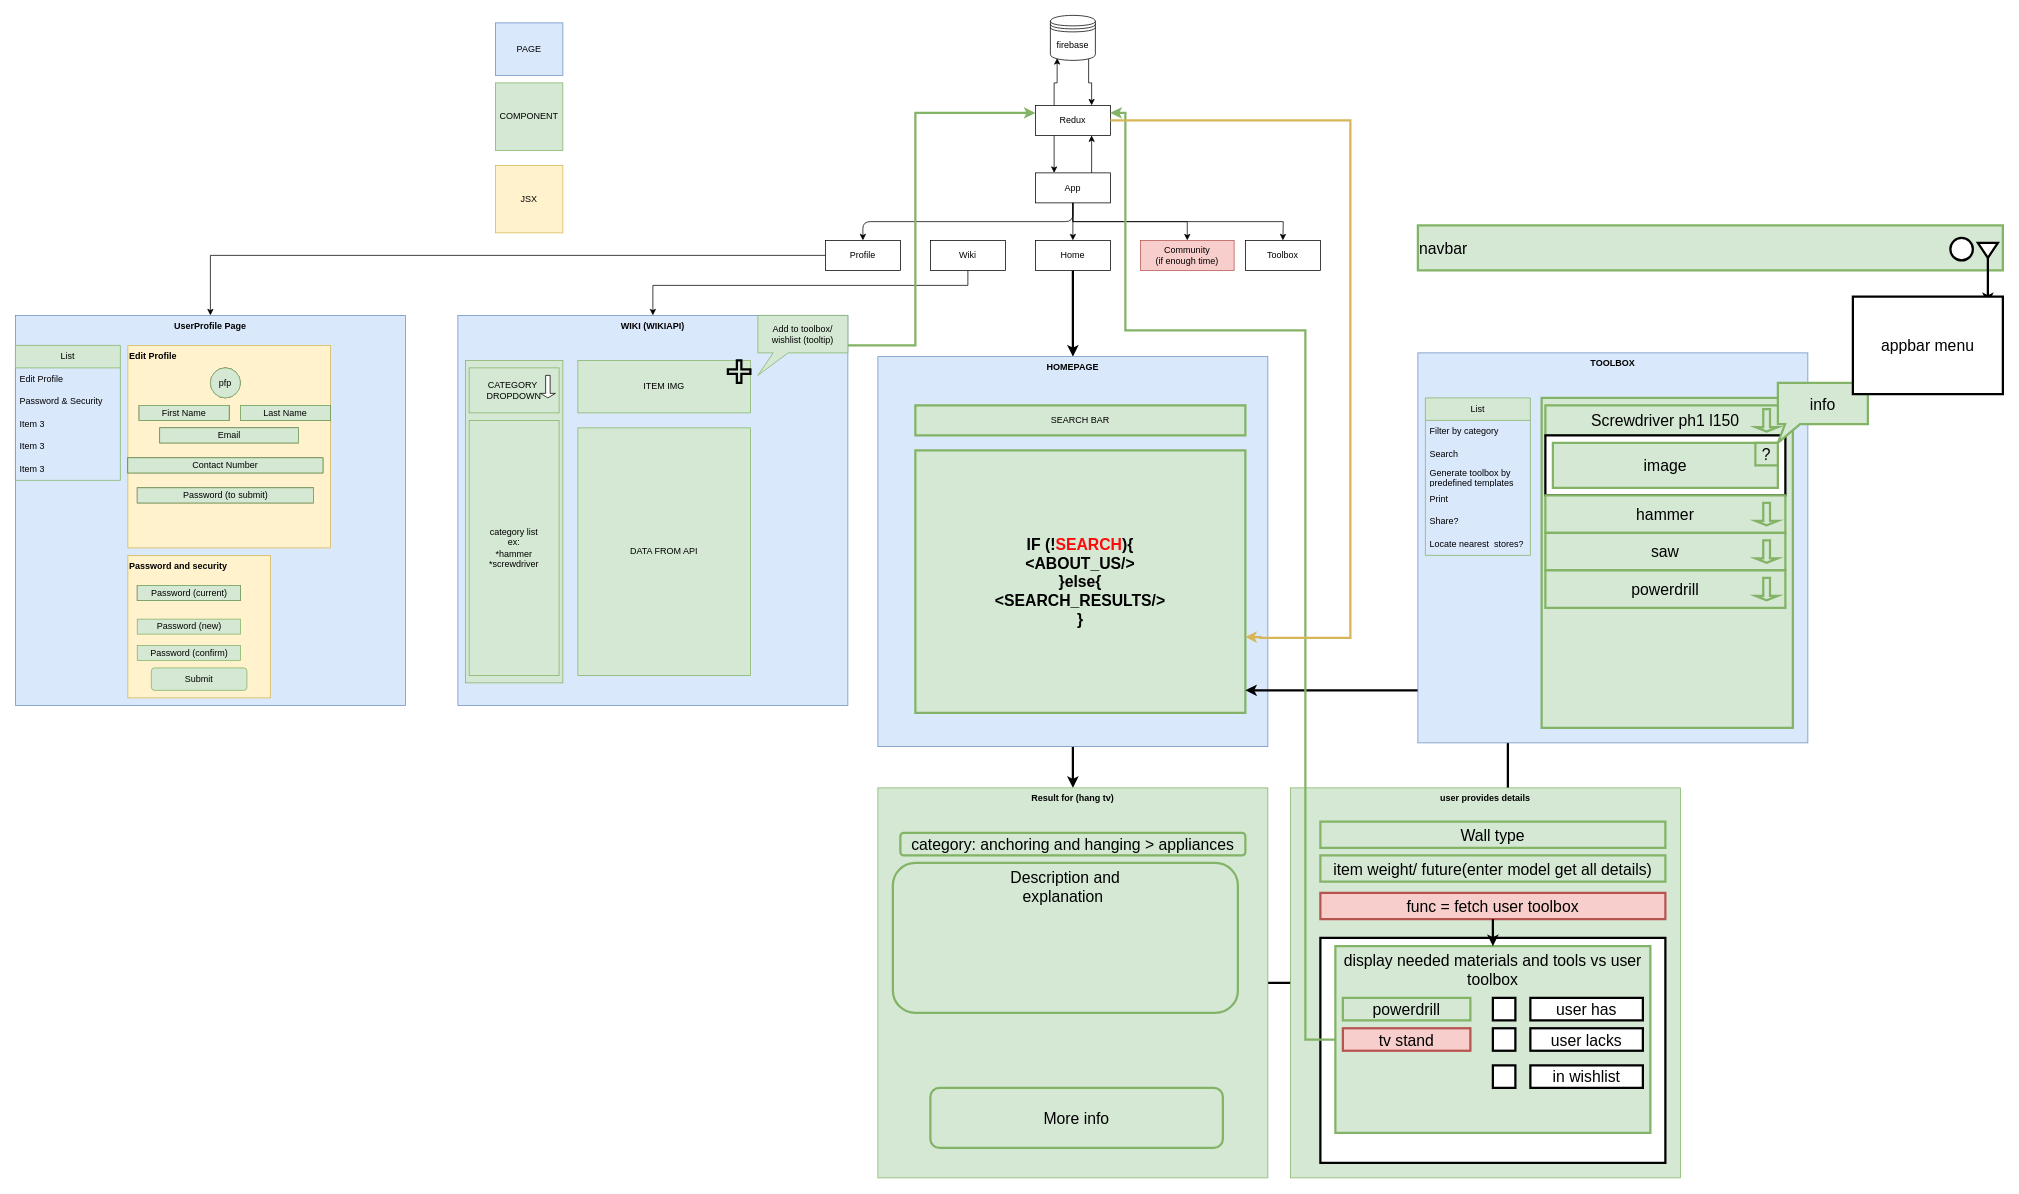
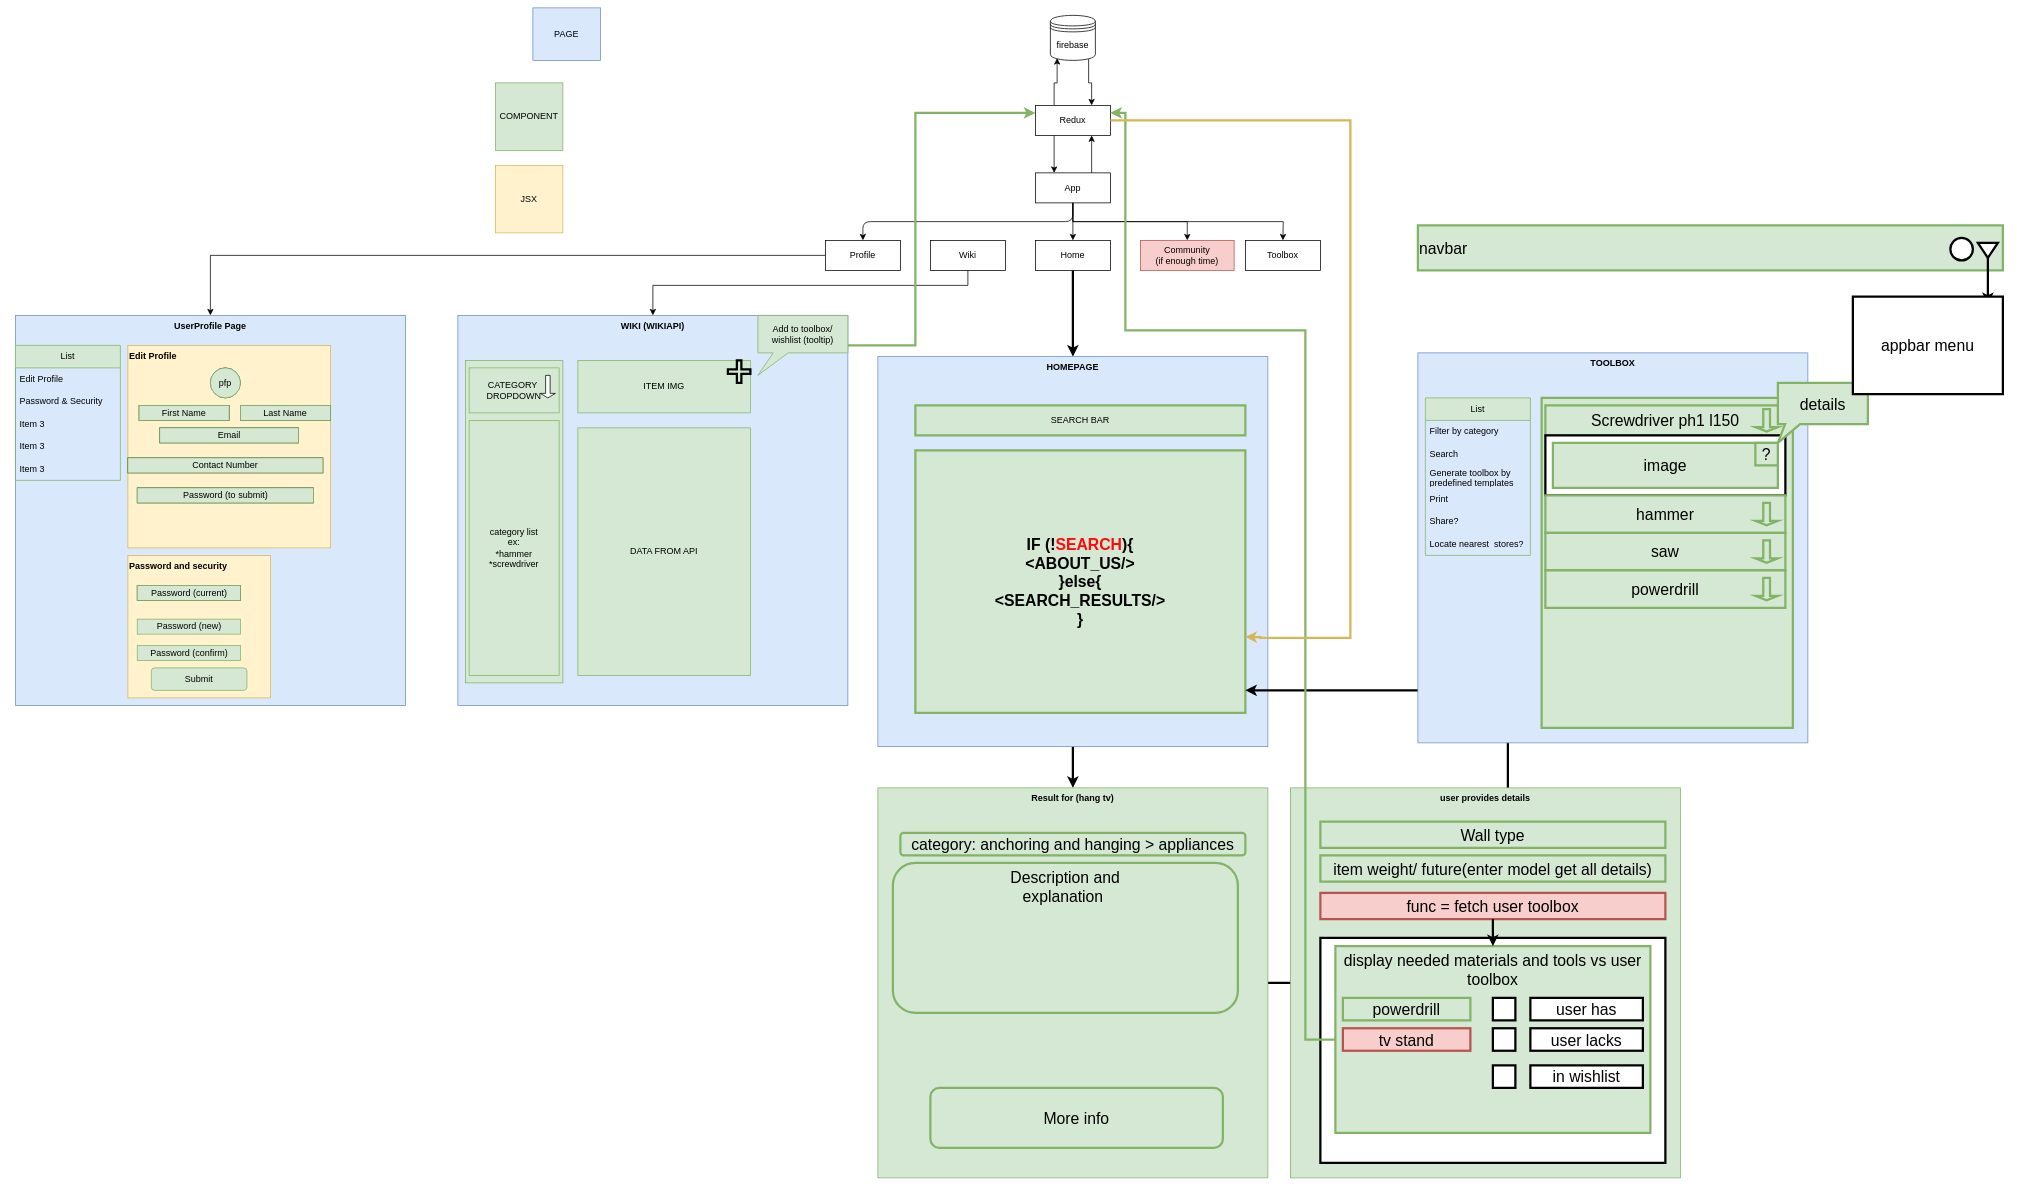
node "PAGE": moved (529, 49) -> (567, 34)
node "info": label "info" -> "details"
